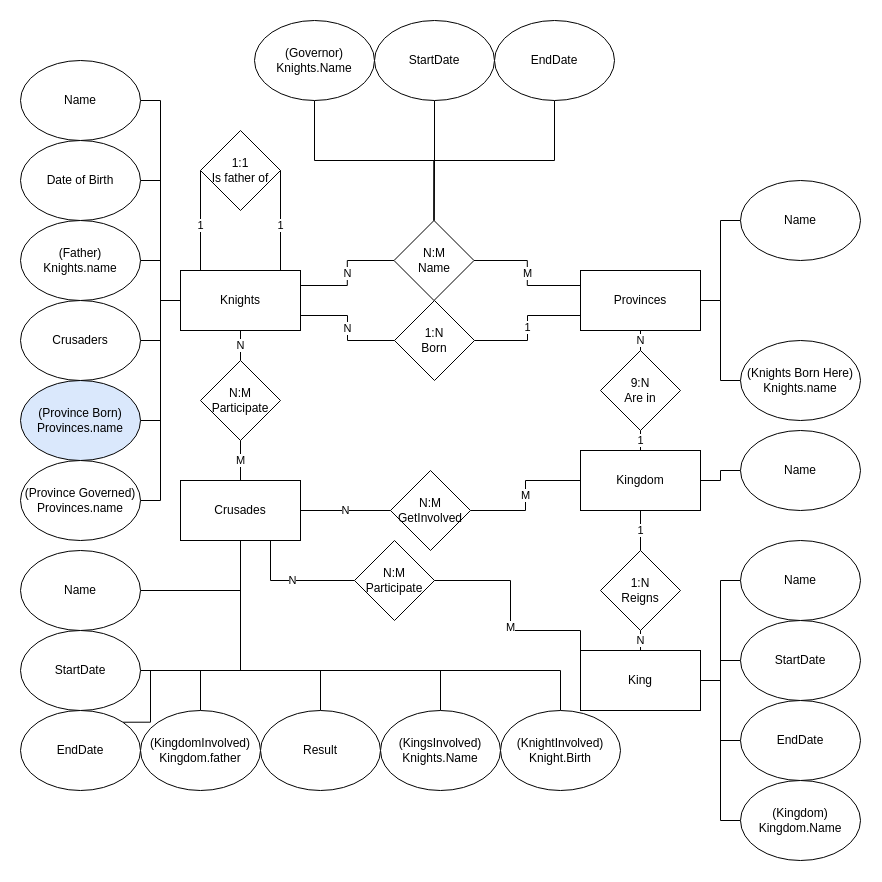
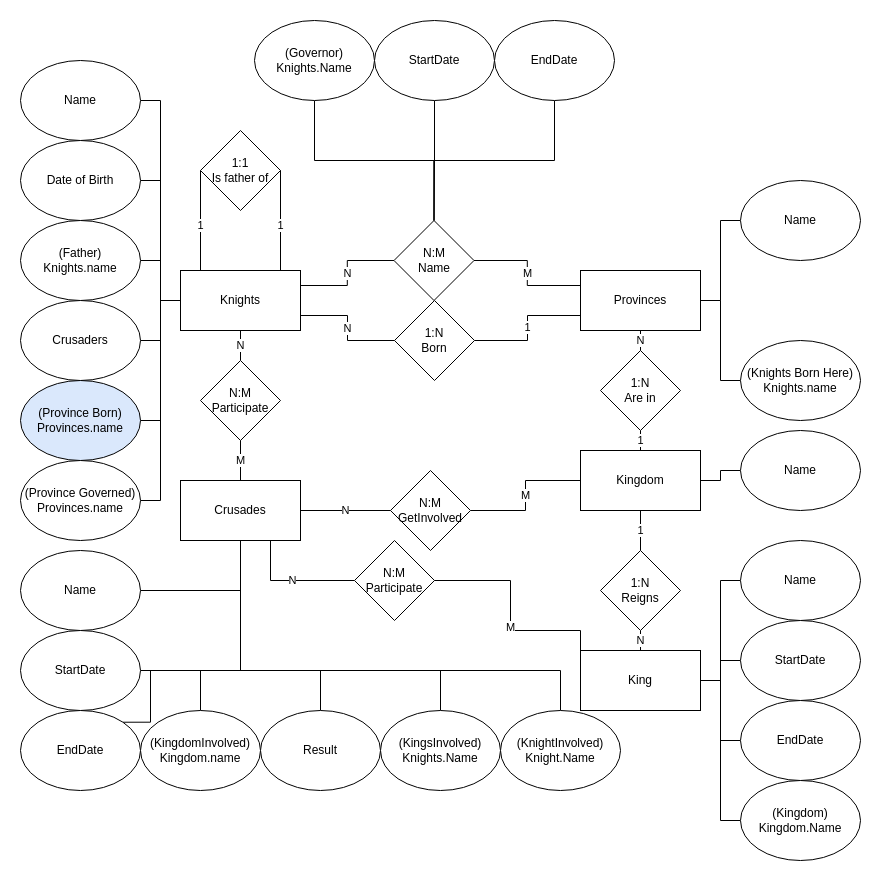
node "9:N Are in": label "9:N Are in" -> "1:N Are in"
node "(KingdomInvolved) Kingdom.father": label "(KingdomInvolved) Kingdom.father" -> "(KingdomInvolved) Kingdom.name"
node "(KnightInvolved) Knight.Birth": label "(KnightInvolved) Knight.Birth" -> "(KnightInvolved) Knight.Name"
